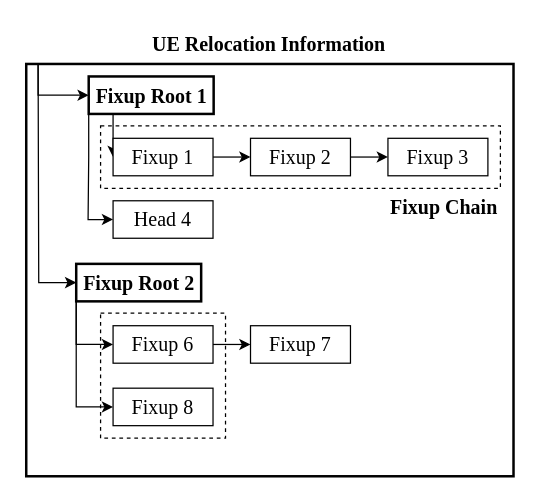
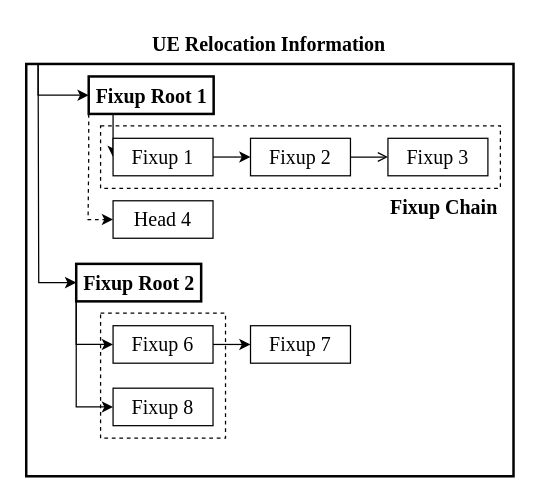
edge "Fixup 2" -> "Fixup 3": arrowhead classic -> open
edge "Fixup Root 1" -> "Head 4": style solid -> dashed
